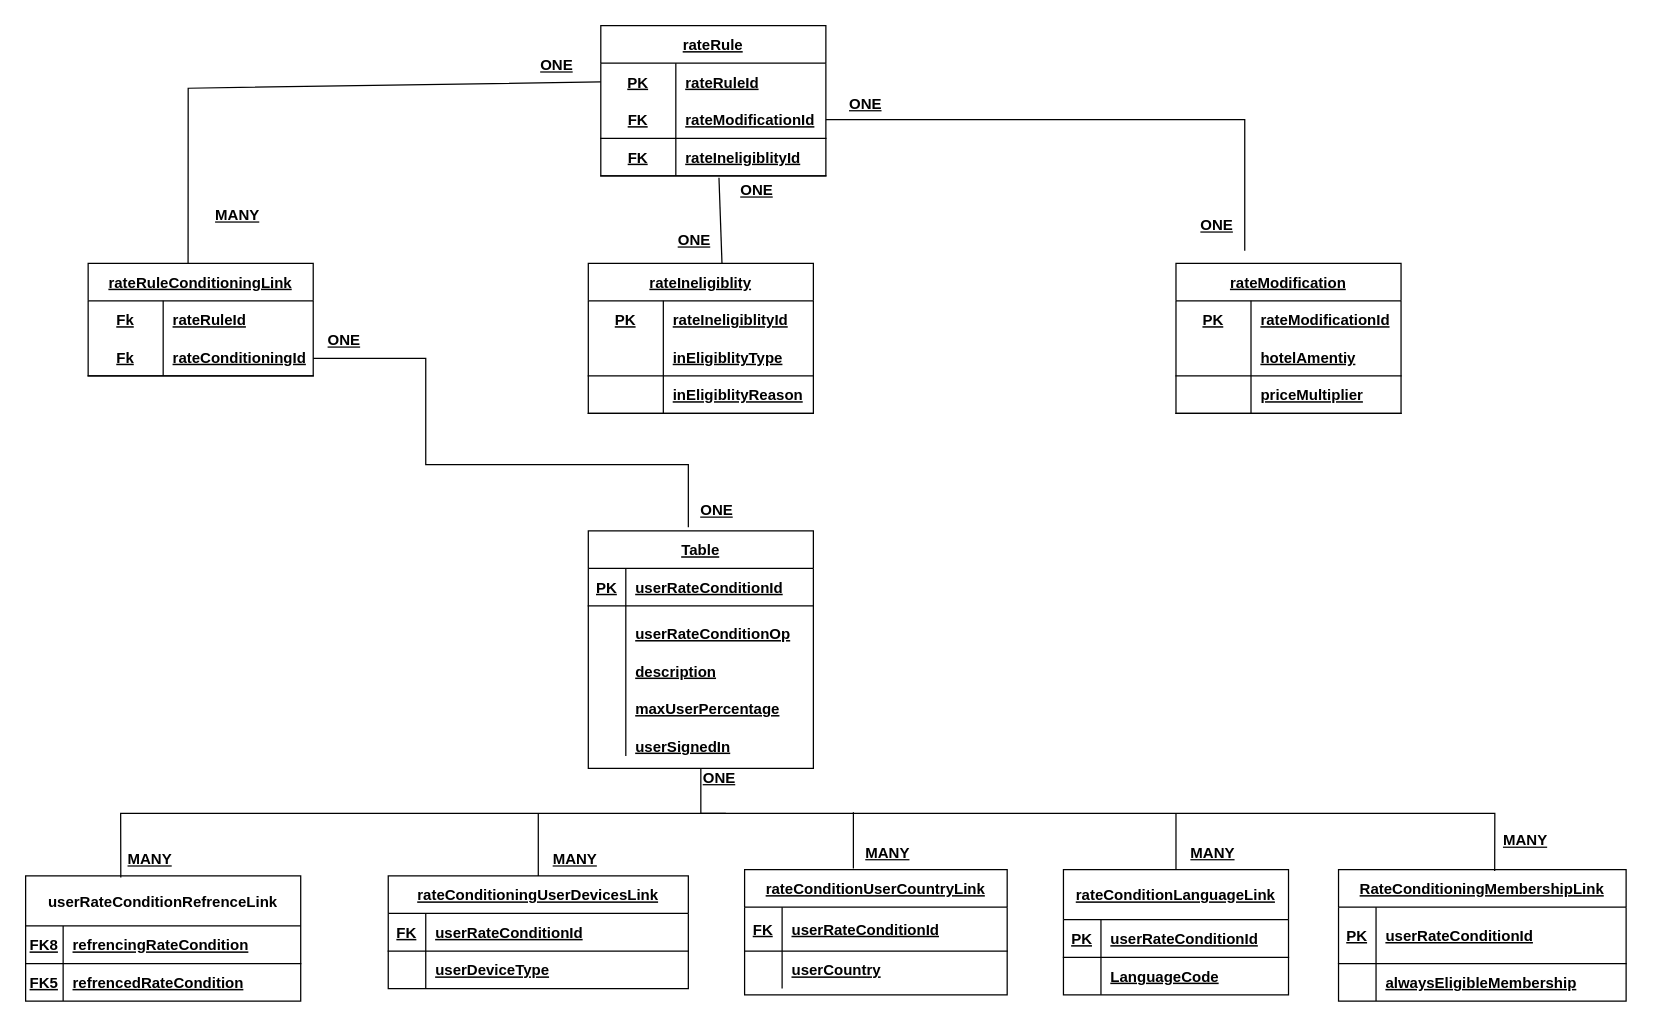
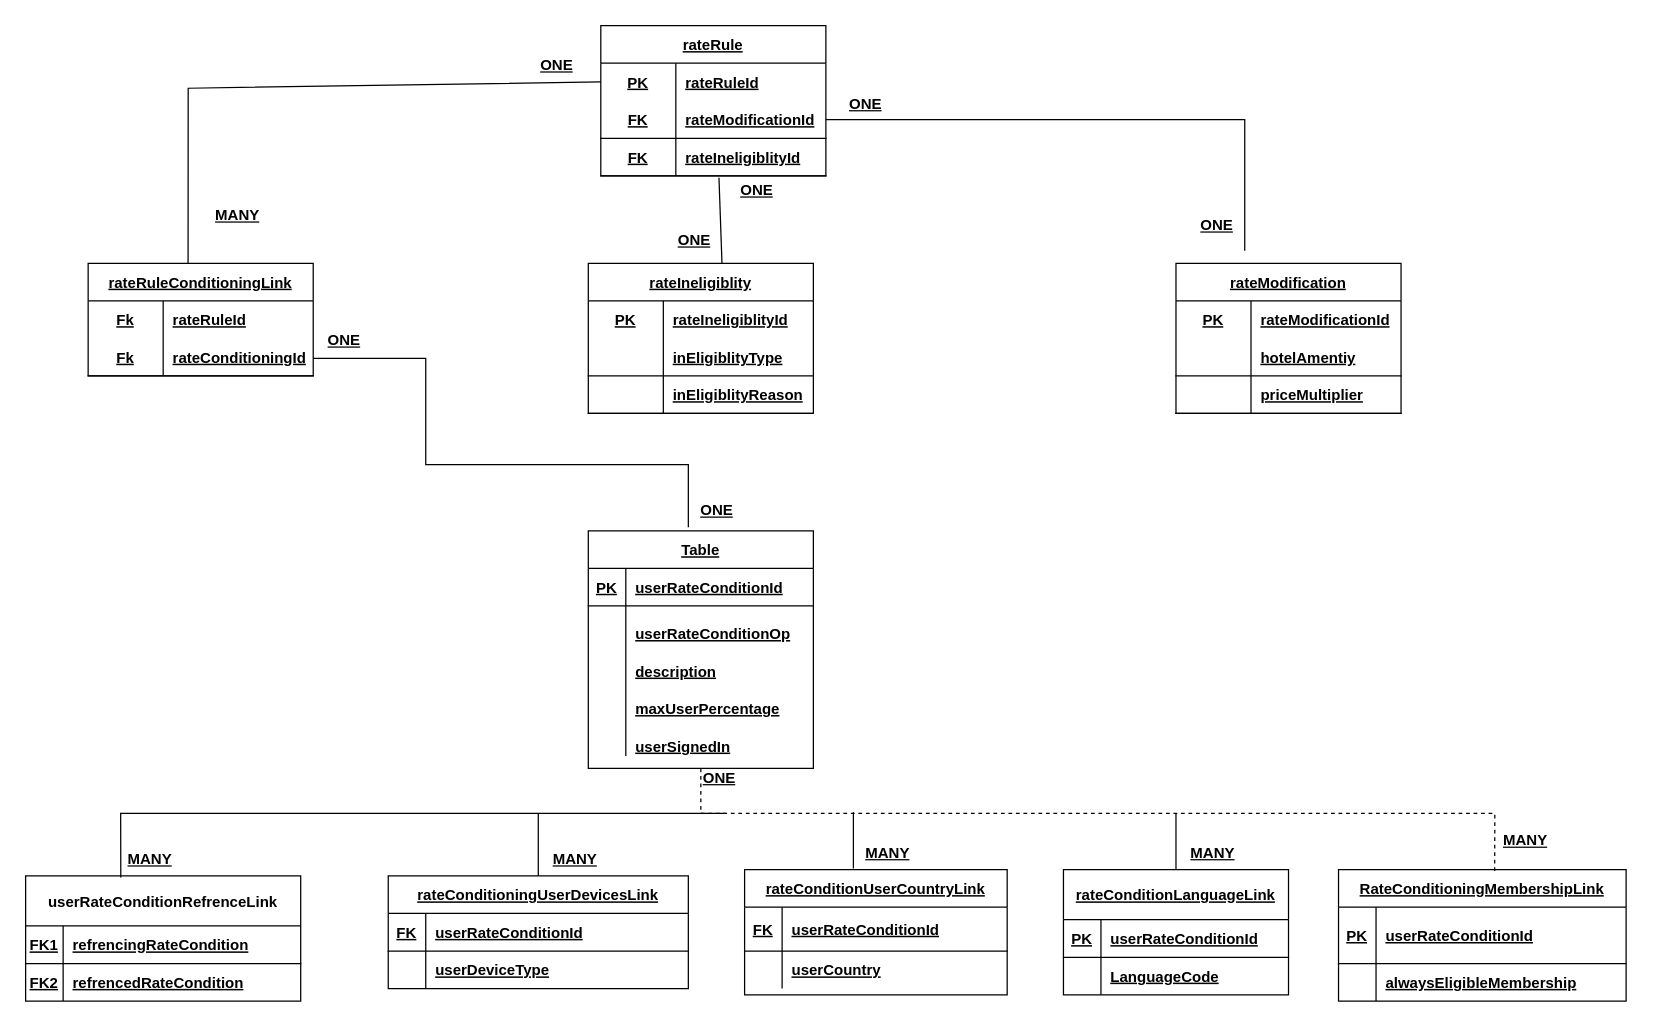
edge "Table" -- "RateConditioningMembershipLink": style solid -> dashed
node "FK8": label "FK8" -> "FK1"
node "FK5": label "FK5" -> "FK2"
